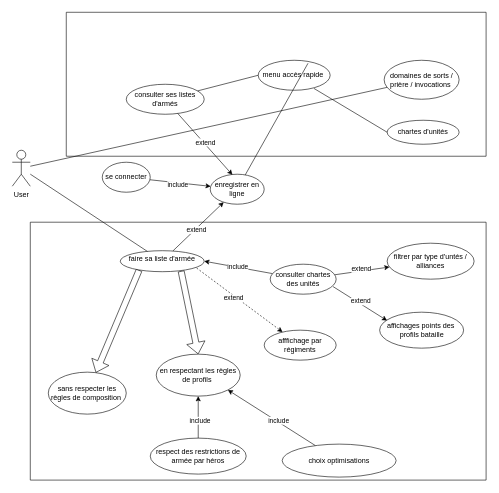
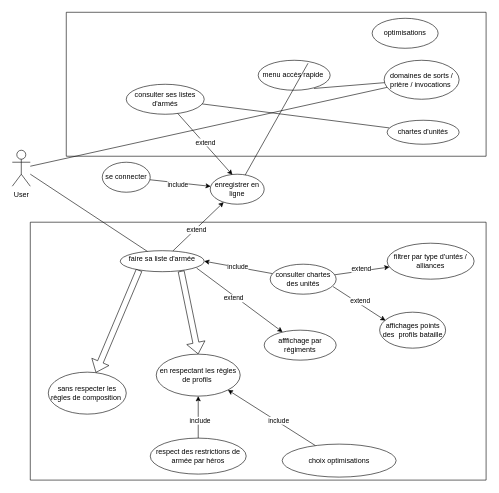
node "optimisations": added
edge "menu accès rapide" -- "consulter ses listes d'armés": now "chartes d'unités" -- "consulter ses listes d'armés"
edge "menu accès rapide" -- "chartes d'unités": now "menu accès rapide" -- "domaines de sorts / prière / invocations"
edge "faire sa liste d'armée" -> "afffichage par régiments": style dashed -> solid
node "affichages points des profils bataille": size 84x36 -> 66x36
